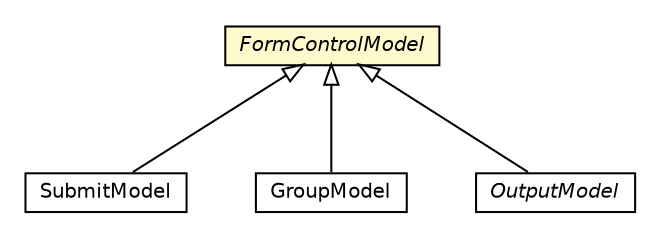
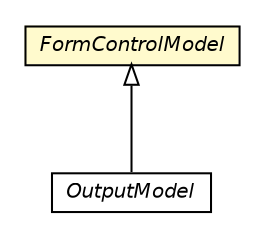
node "SubmitModel": removed
node "GroupModel": removed
